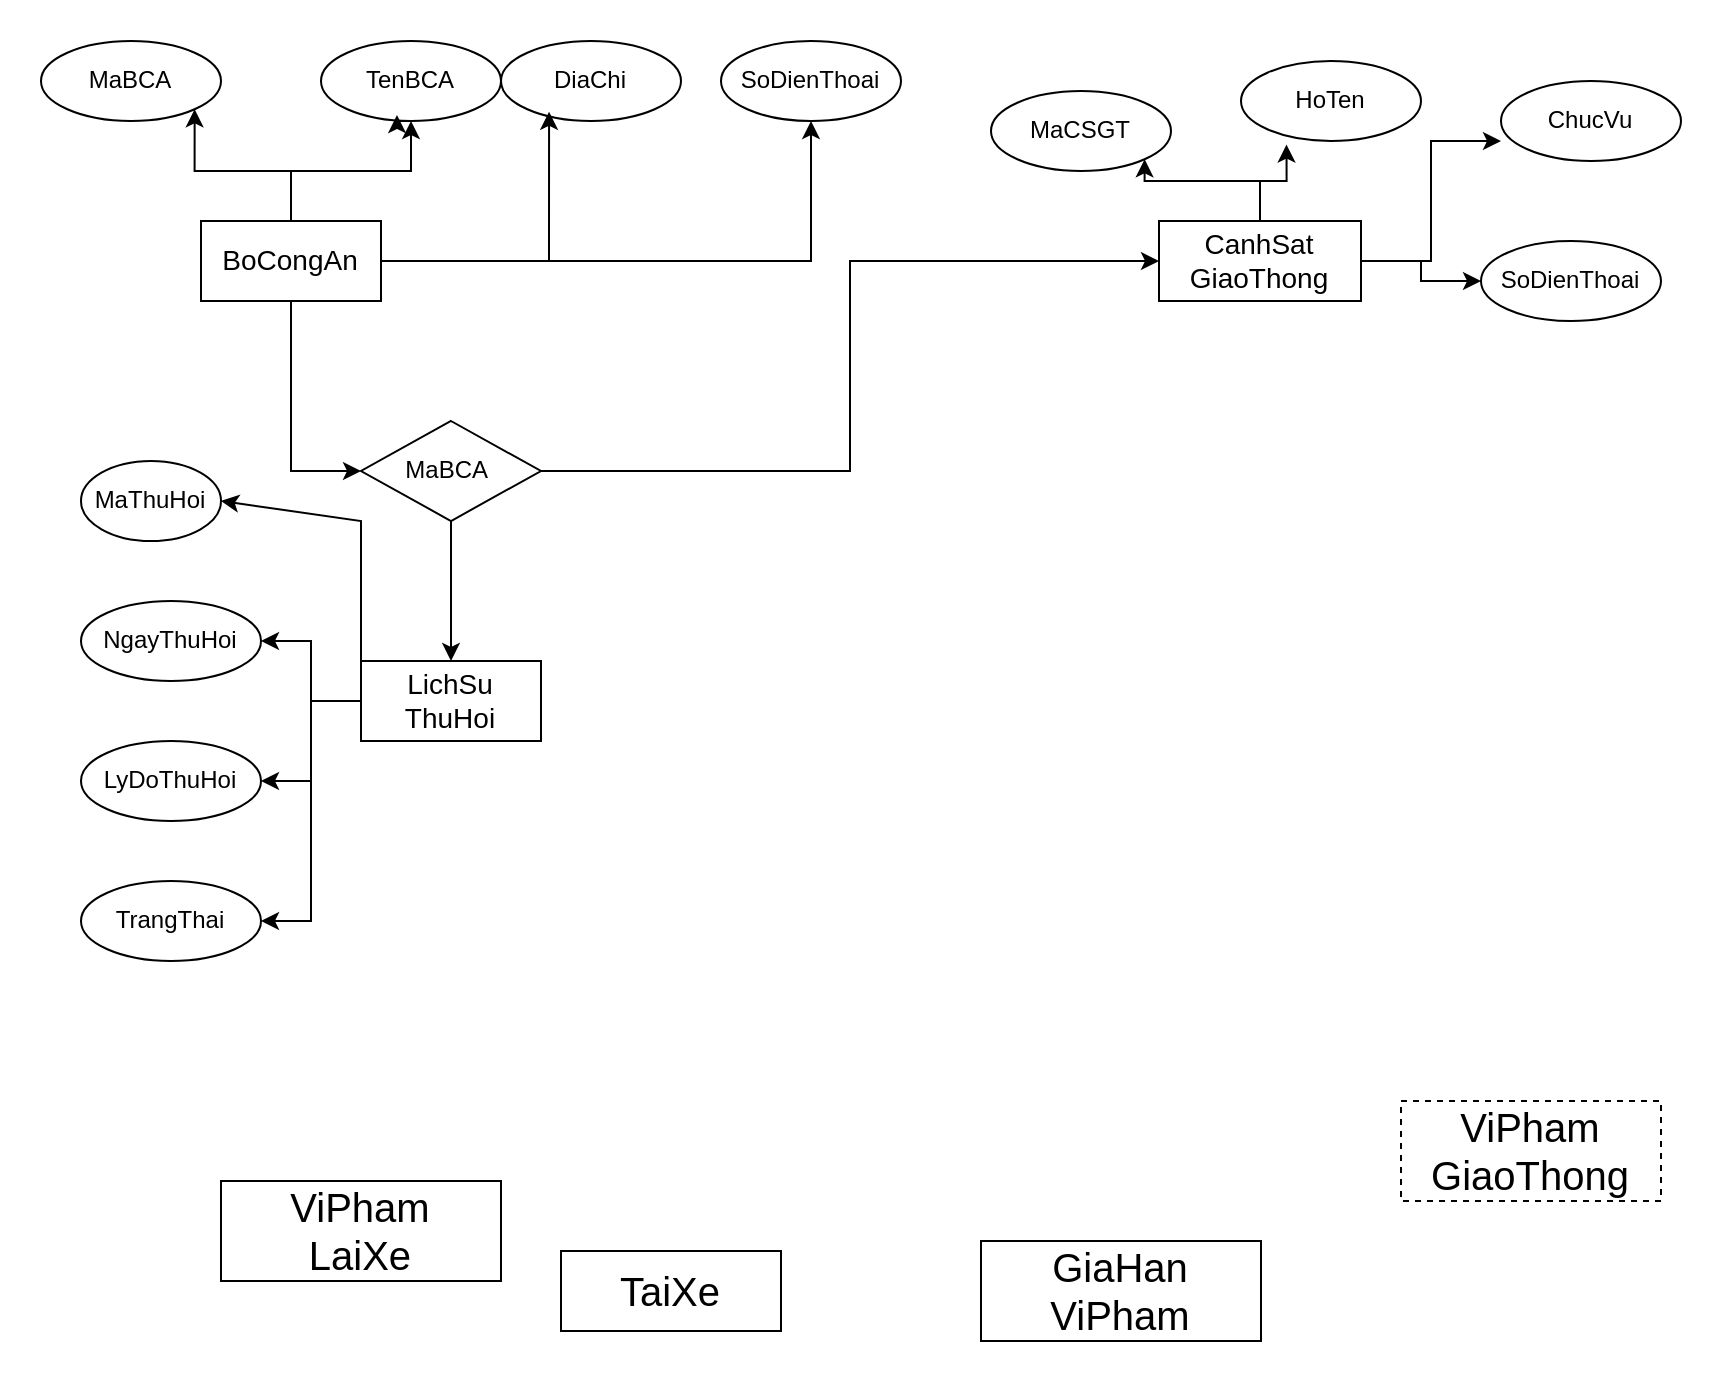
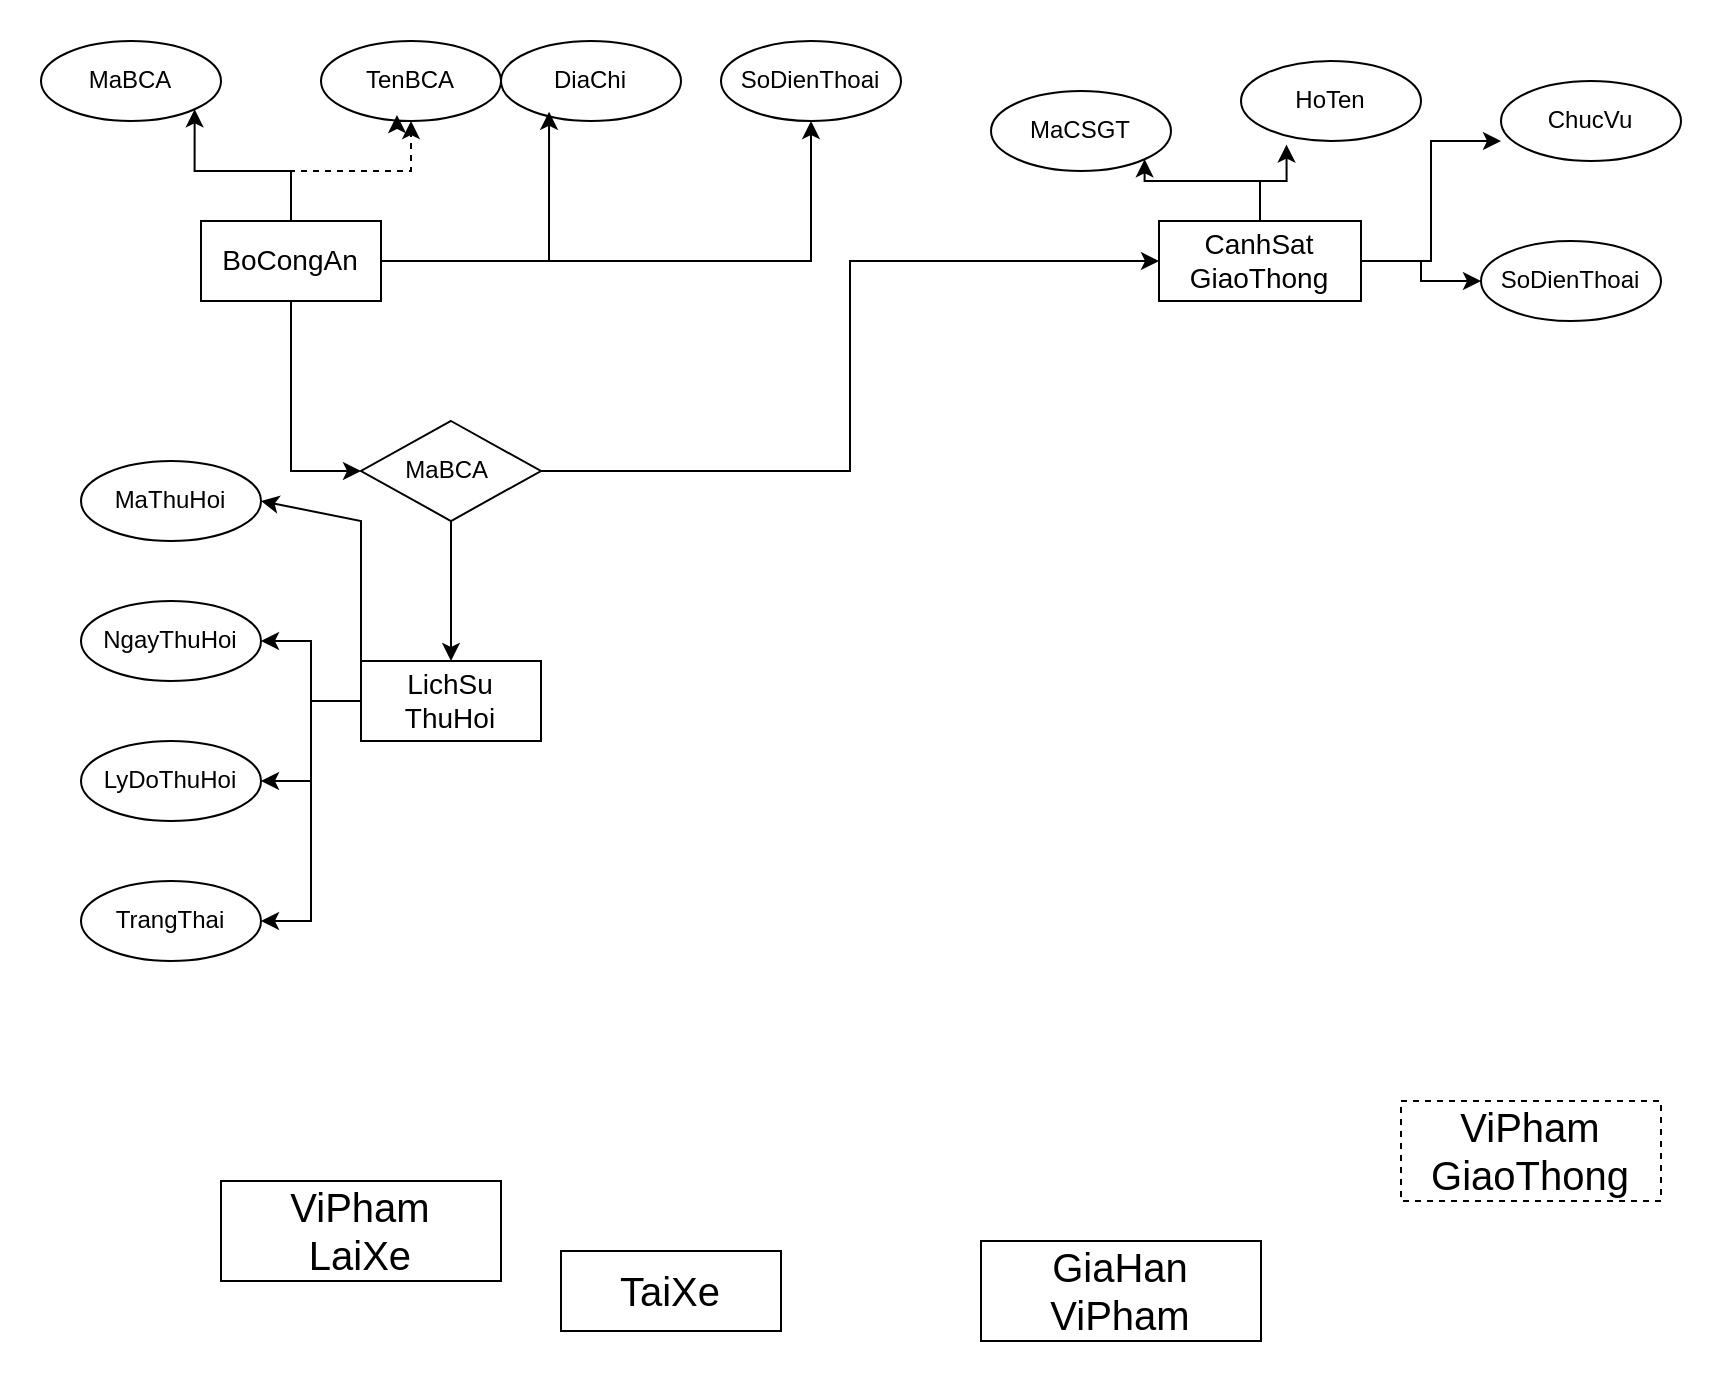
edge "BoCongAn" -> "TenBCA": style solid -> dashed
node "MaThuHoi": size 140x80 -> 180x80
